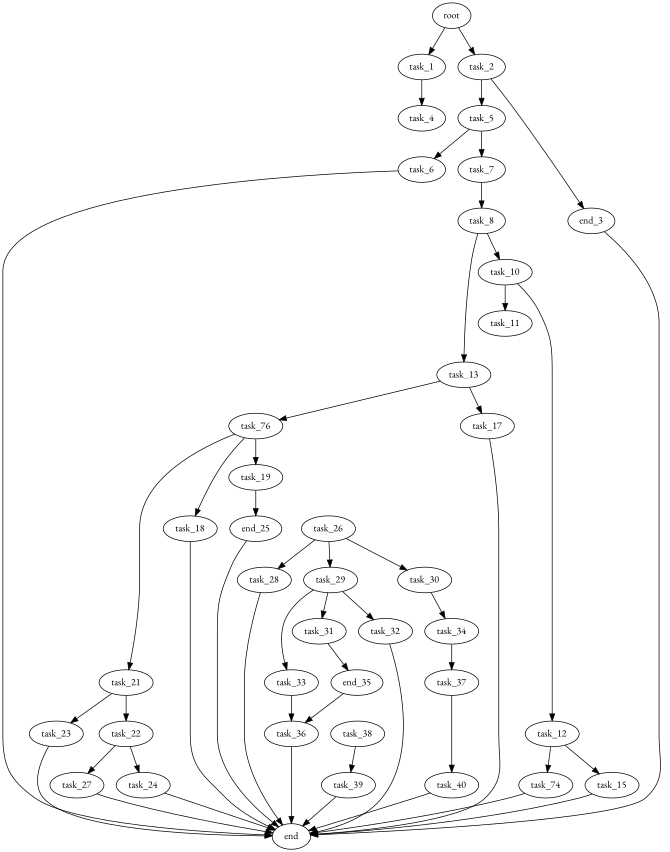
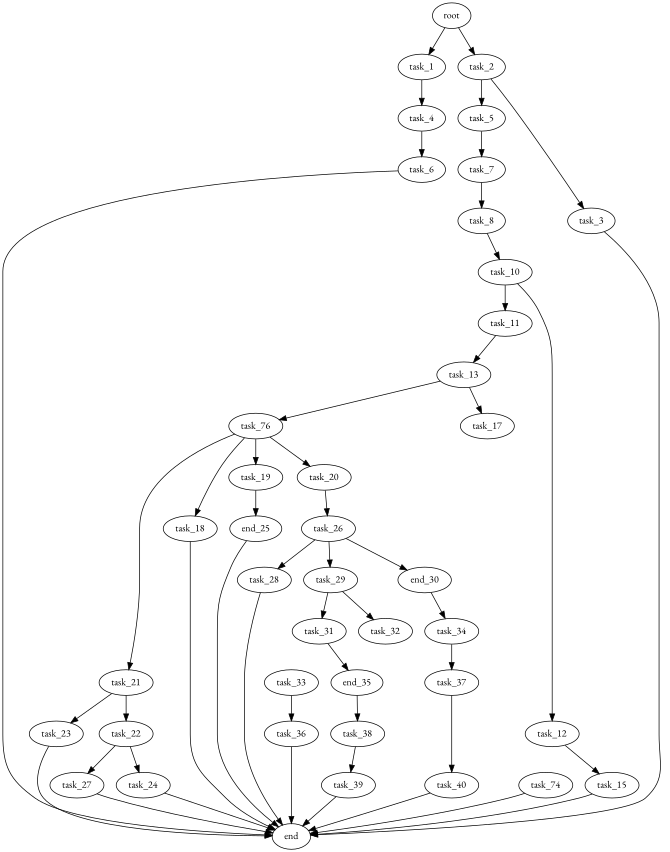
edge "task_5" -> "task_6": now "task_4" -> "task_6"
node "end_3": label "end_3" -> "task_3"
edge "task_8" -> "task_13": now "task_11" -> "task_13"
node "task_20": added
node "task_30": label "task_30" -> "end_30"
edge "task_29" -> "task_33": removed
edge "end_35" -> "task_36": now "end_35" -> "task_38"
edge "task_17" -> "end": removed
edge "task_12" -> "task_74": removed
edge "task_32" -> "end": removed
